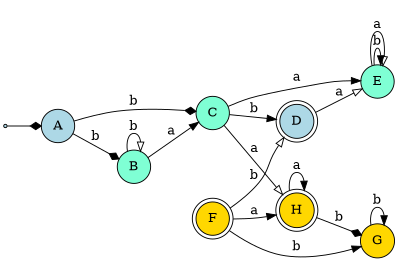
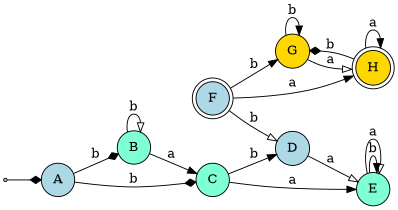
node "D": shape doublecircle -> circle
edge "C" -> "H": now "G" -> "H"
node "F": fillcolor gold -> lightblue
